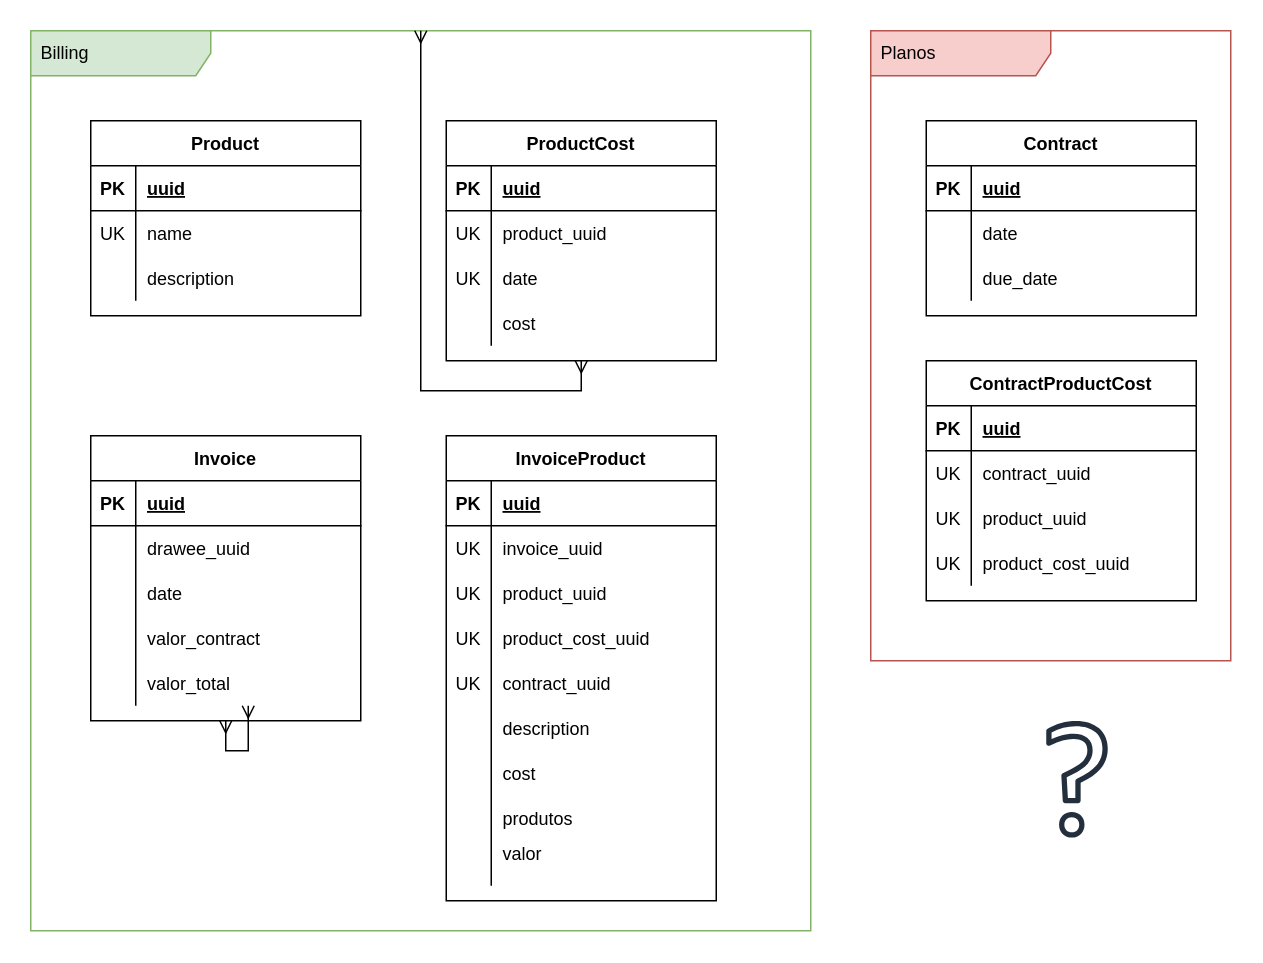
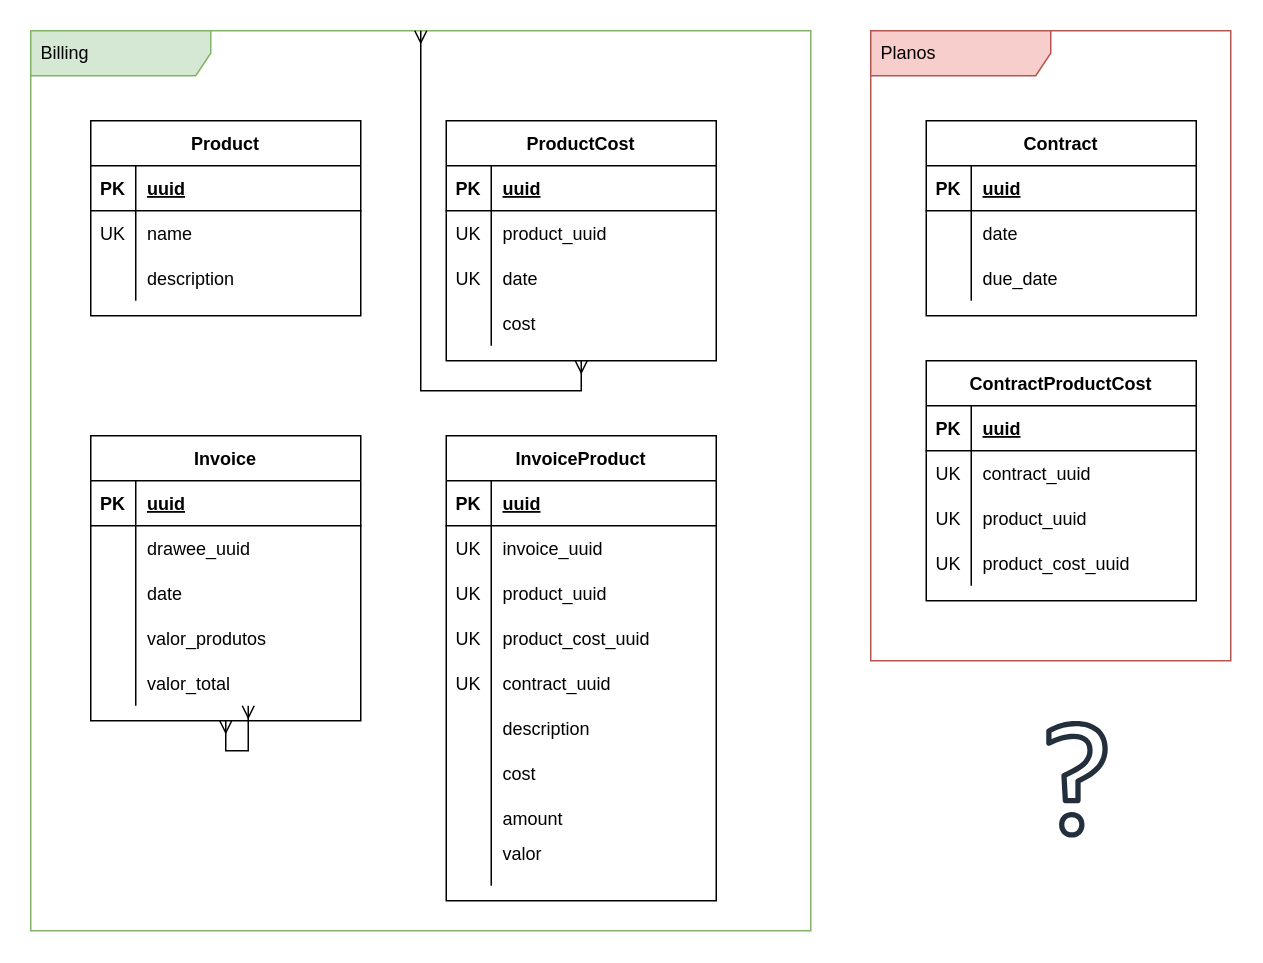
node "valor_contract": label "valor_contract" -> "valor_produtos"
node "produtos": label "produtos" -> "amount"
